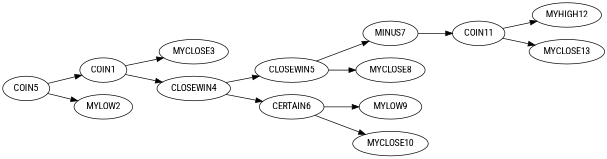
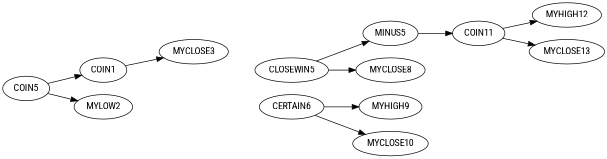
node "MINUS7": label "MINUS7" -> "MINUS5"
node "CLOSEWIN4": removed
node "MYLOW9": label "MYLOW9" -> "MYHIGH9"
